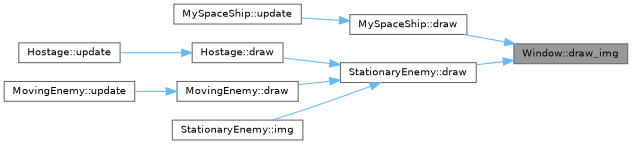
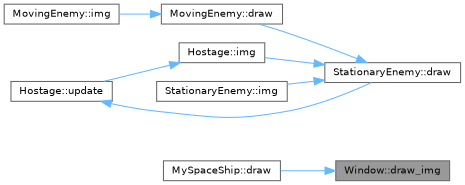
node "MySpaceShip::update": removed
node "Hostage::draw": label "Hostage::draw" -> "Hostage::img"
edge "StationaryEnemy::draw" -> "Window::draw_img": now "StationaryEnemy::draw" -> "Hostage::update"
node "MovingEnemy::update": label "MovingEnemy::update" -> "MovingEnemy::img"
